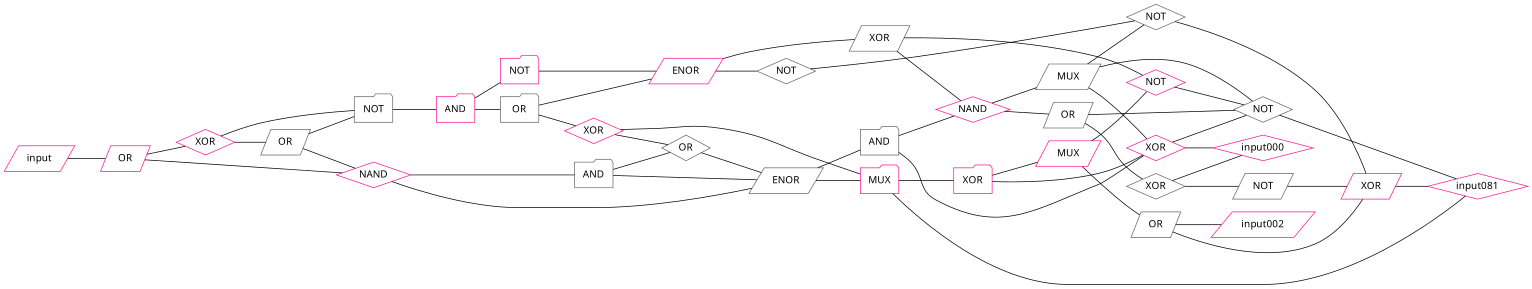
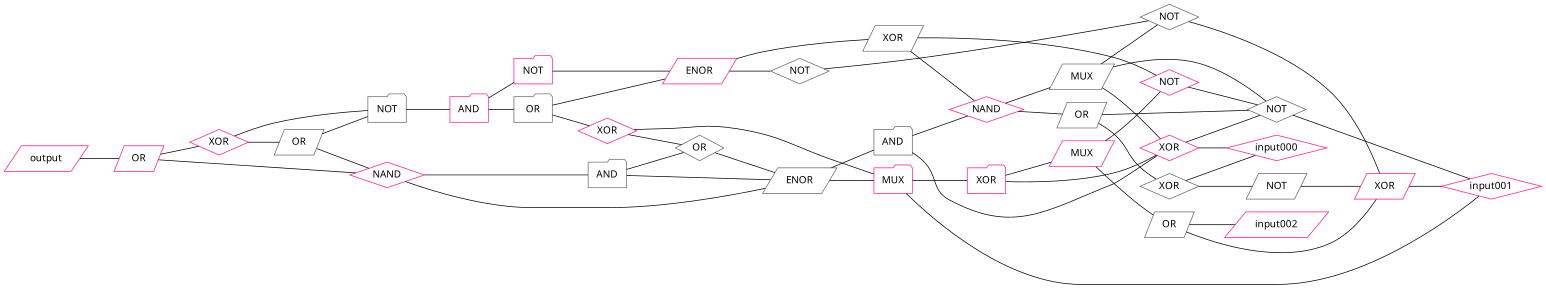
node "input": label "input" -> "output"
node "input081": label "input081" -> "input001"
